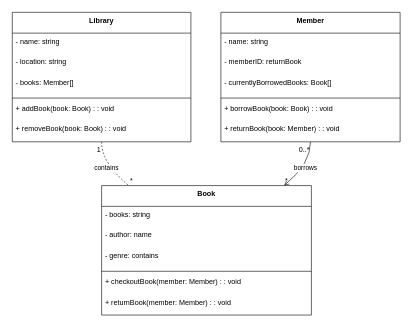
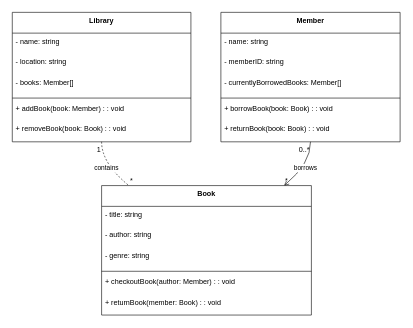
node "- memberID: returnBook": label "- memberID: returnBook" -> "- memberID: string"
node "- currentlyBorrowedBooks: Book[]": label "- currentlyBorrowedBooks: Book[]" -> "- currentlyBorrowedBooks: Member[]"
node "+ addBook(book: Book) : : void": label "+ addBook(book: Book) : : void" -> "+ addBook(book: Member) : : void"
node "+ returnBook(book: Member) : : void": label "+ returnBook(book: Member) : : void" -> "+ returnBook(book: Book) : : void"
node "- books: string": label "- books: string" -> "- title: string"
node "- author: name": label "- author: name" -> "- author: string"
node "- genre: contains": label "- genre: contains" -> "- genre: string"
node "+ checkoutBook(member: Member) : : void": label "+ checkoutBook(member: Member) : : void" -> "+ checkoutBook(author: Member) : : void"
node "+ returnBook(member: Member) : : void": label "+ returnBook(member: Member) : : void" -> "+ returnBook(member: Book) : : void"
